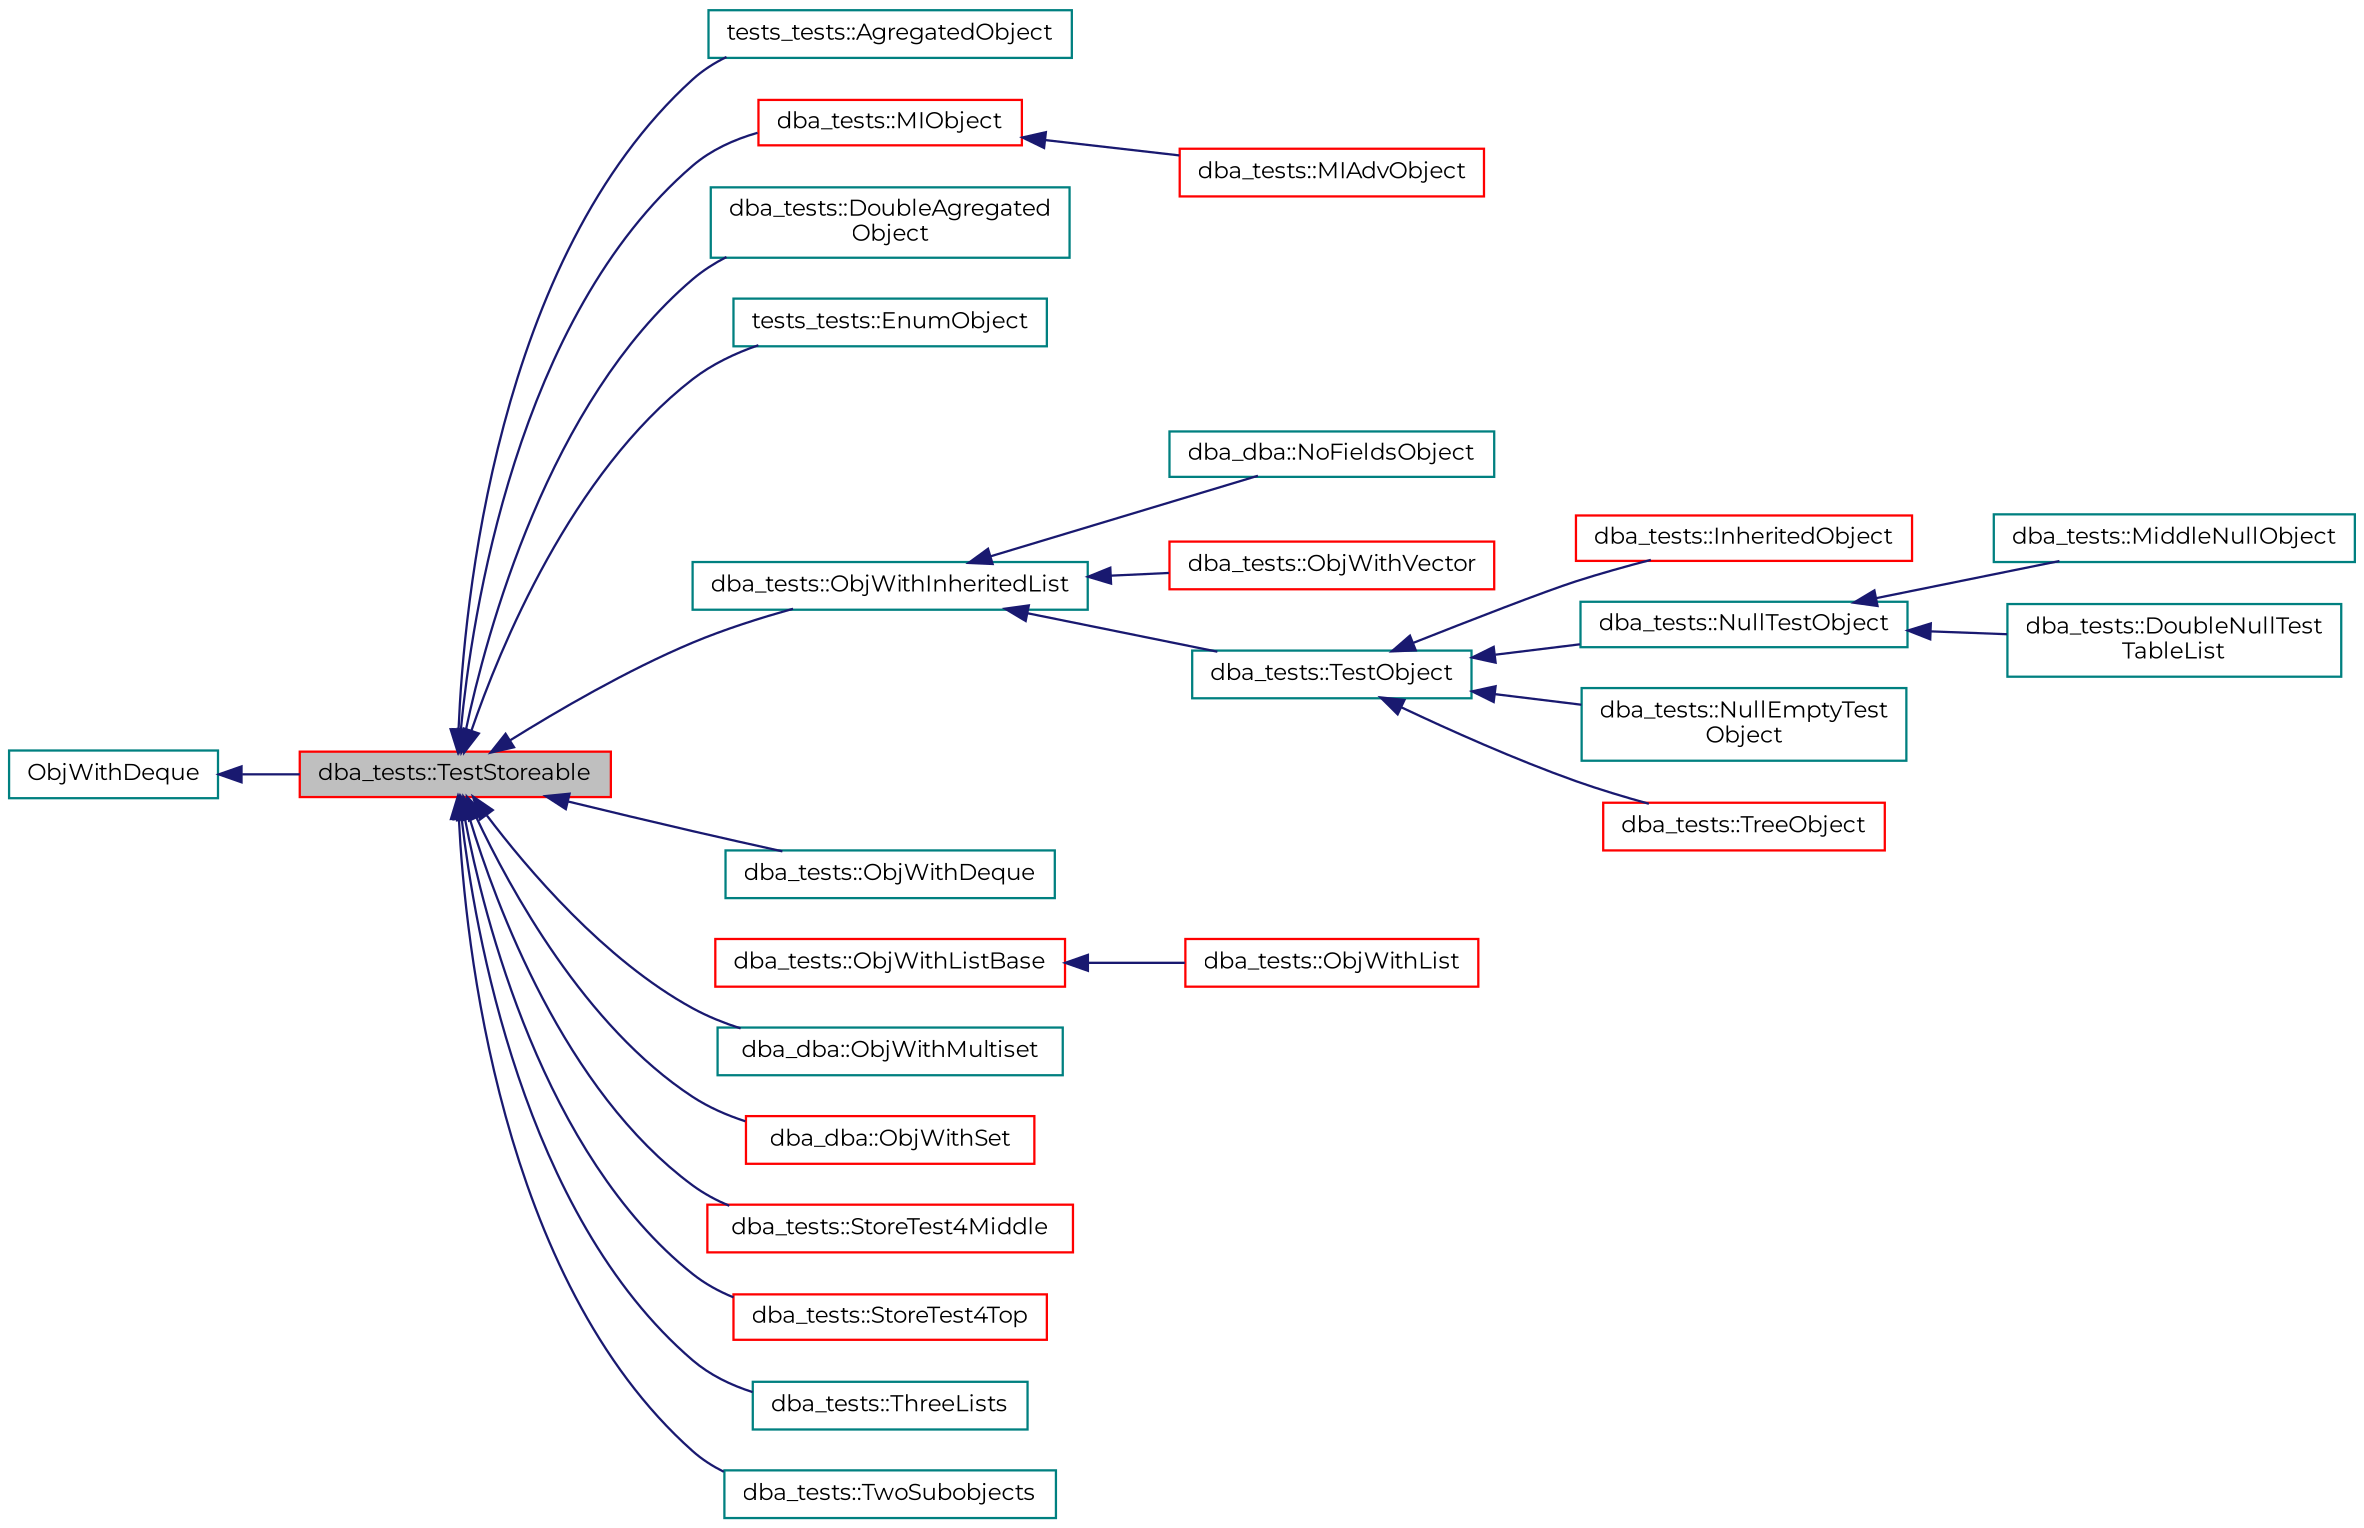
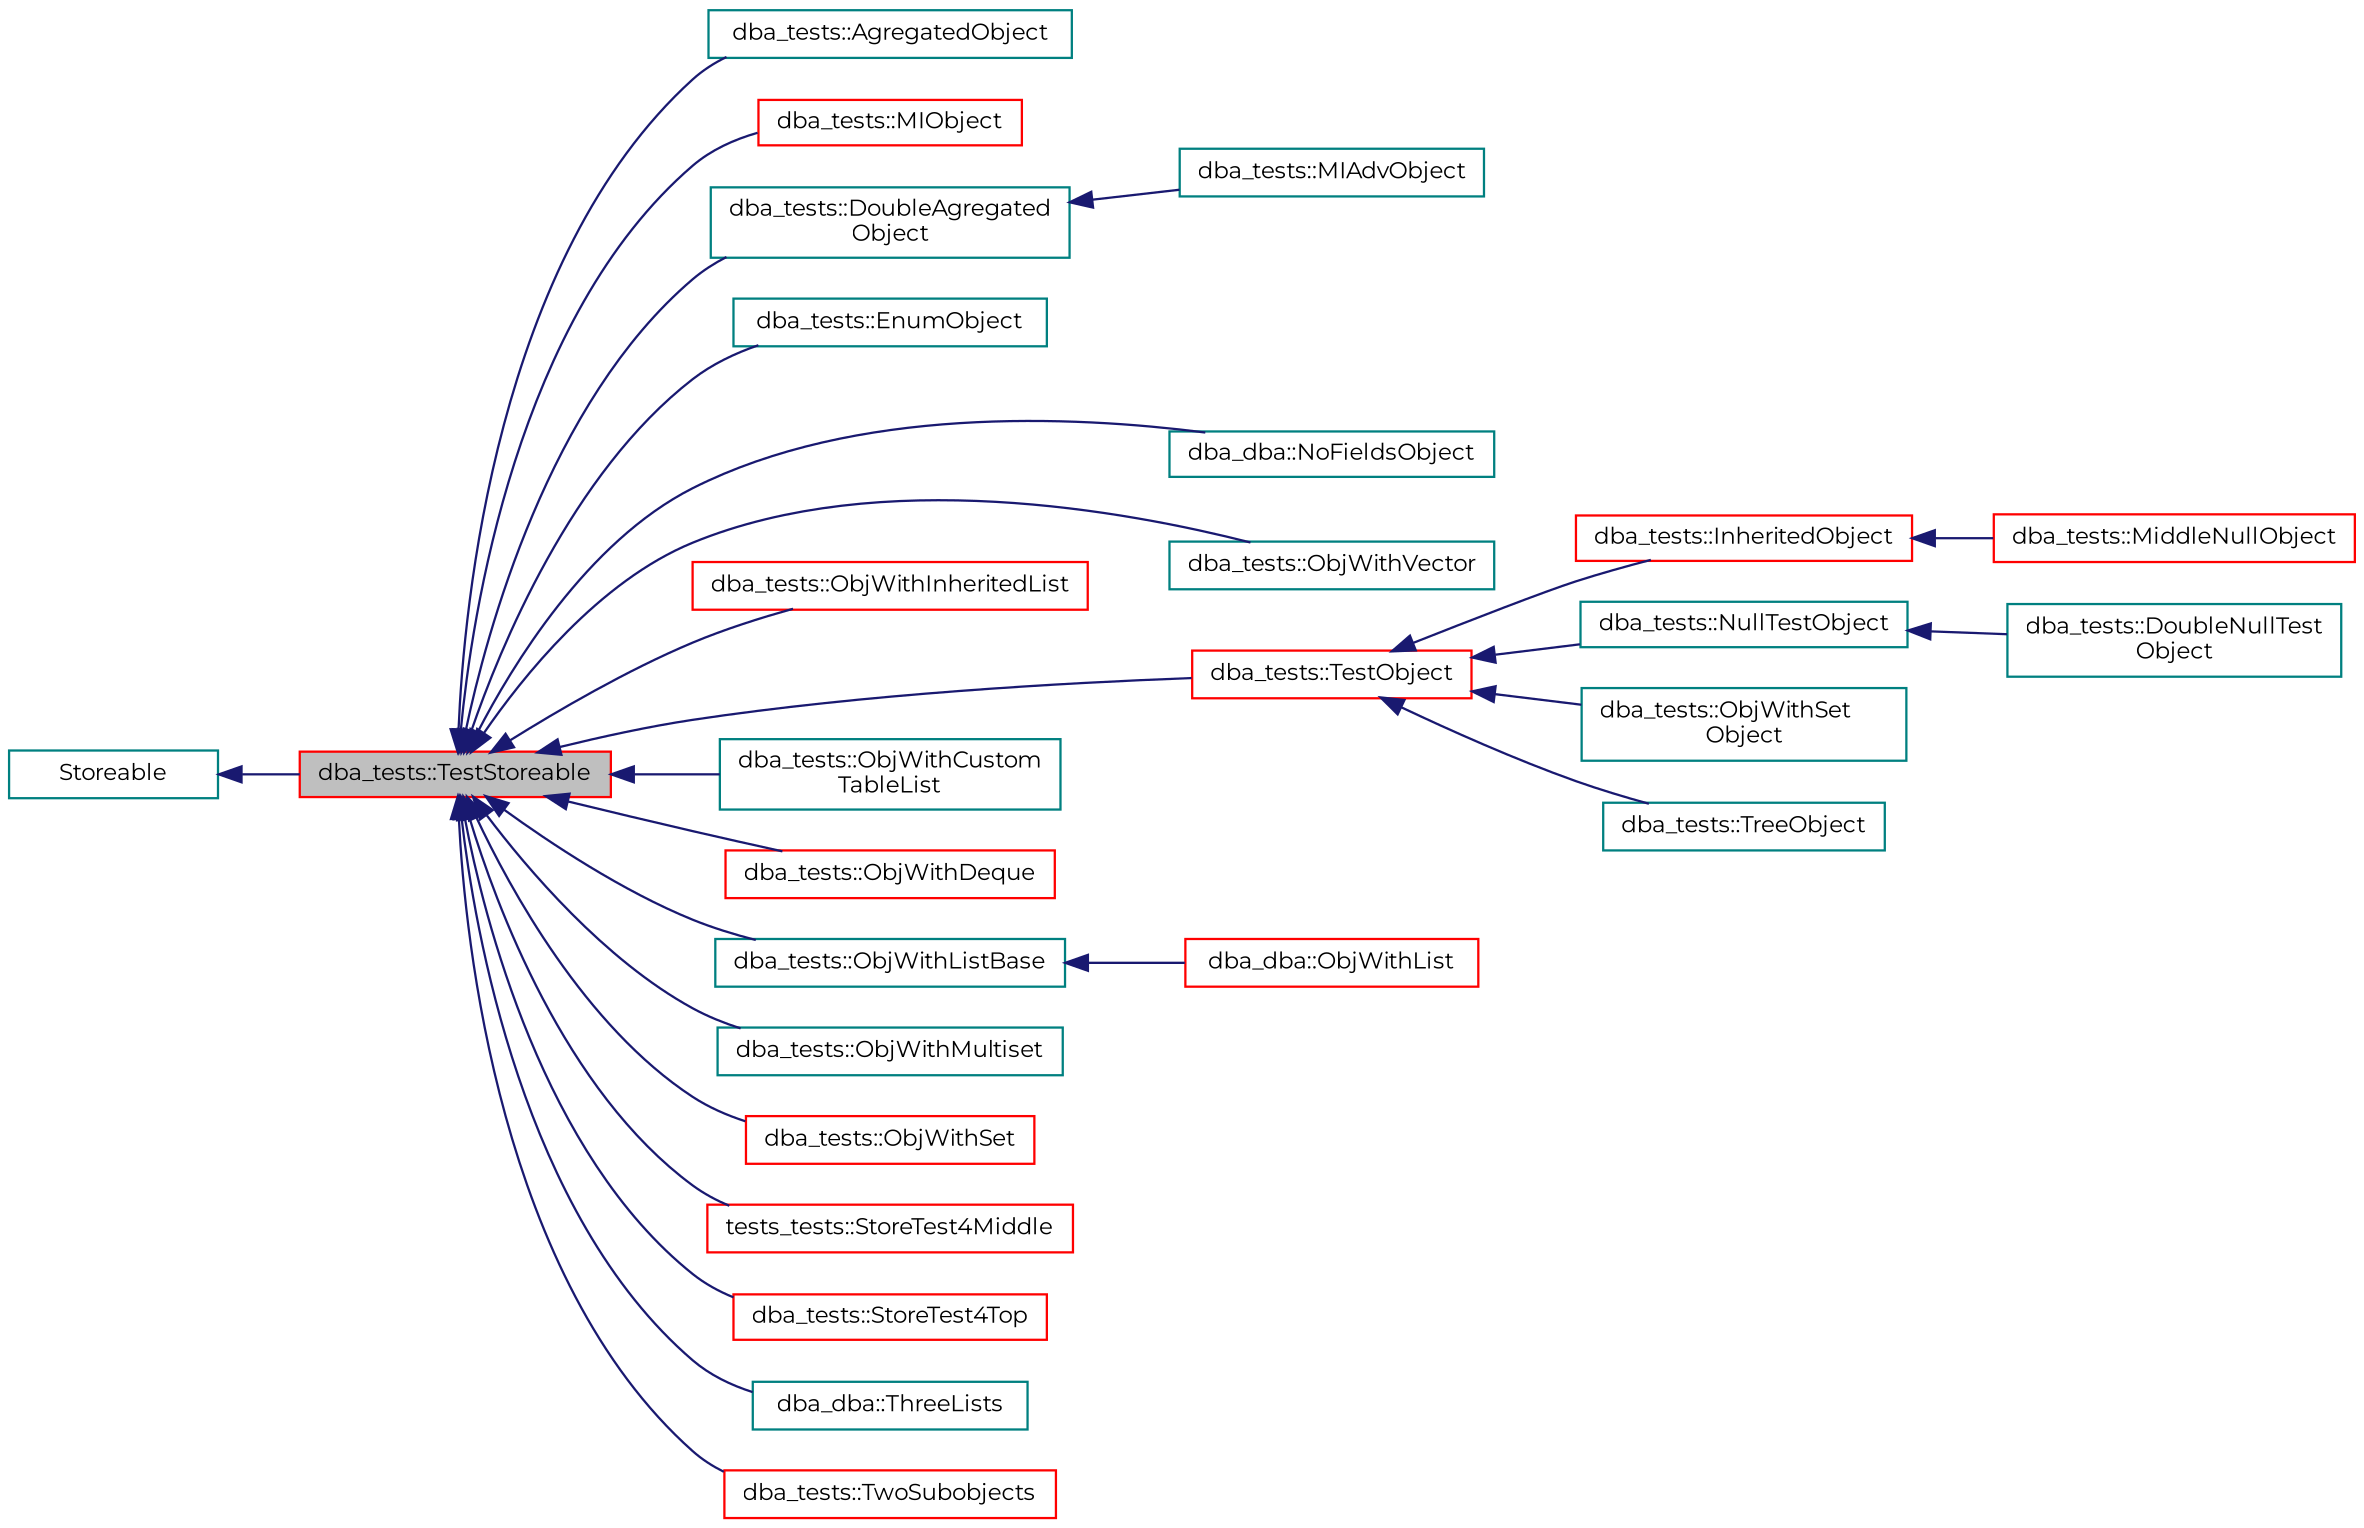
node "tests_tests::AgregatedObject": label "tests_tests::AgregatedObject" -> "dba_tests::AgregatedObject"
edge "dba_tests::MIAdvObject" -> "dba_tests::MIObject": now "dba_tests::MIAdvObject" -> "dba_tests::DoubleAgregated Object"
node "dba_tests::MIAdvObject": color red -> teal
node "tests_tests::EnumObject": label "tests_tests::EnumObject" -> "dba_tests::EnumObject"
edge "dba_dba::NoFieldsObject" -> "dba_tests::ObjWithInheritedList": now "dba_dba::NoFieldsObject" -> "dba_tests::TestStoreable"
node "dba_tests::MiddleNullObject": color teal -> red
node "dba_tests::ObjWithVector": color red -> teal
edge "dba_tests::ObjWithVector" -> "dba_tests::ObjWithInheritedList": now "dba_tests::ObjWithVector" -> "dba_tests::TestStoreable"
edge "dba_tests::MiddleNullObject" -> "dba_tests::NullTestObject": now "dba_tests::MiddleNullObject" -> "dba_tests::InheritedObject"
node "dba_tests::ObjWithInheritedList": color teal -> red
edge "dba_tests::TestObject" -> "dba_tests::ObjWithInheritedList": now "dba_tests::TestObject" -> "dba_tests::TestStoreable"
node "dba_tests::DoubleNullTest TableList": label "dba_tests::DoubleNullTest TableList" -> "dba_tests::DoubleNullTest Object"
node "dba_tests::TestObject": color teal -> red
node "dba_tests::NullEmptyTest Object": label "dba_tests::NullEmptyTest Object" -> "dba_tests::ObjWithSet Object"
node "ObjWithDeque": label "ObjWithDeque" -> "Storeable"
node "dba_tests::ObjWithCustom TableList": added
node "dba_tests::TreeObject": color red -> teal
node "dba_tests::ObjWithDeque": color teal -> red
edge "dba_tests::ObjWithListBase" -> "dba_tests::TestStoreable": added
node "dba_tests::ObjWithListBase": color red -> teal
node "dba_tests::ObjWithList": label "dba_tests::ObjWithList" -> "dba_dba::ObjWithList"
node "dba_dba::ObjWithMultiset": label "dba_dba::ObjWithMultiset" -> "dba_tests::ObjWithMultiset"
node "dba_dba::ObjWithSet": label "dba_dba::ObjWithSet" -> "dba_tests::ObjWithSet"
node "dba_tests::StoreTest4Middle": label "dba_tests::StoreTest4Middle" -> "tests_tests::StoreTest4Middle"
node "dba_tests::ThreeLists": label "dba_tests::ThreeLists" -> "dba_dba::ThreeLists"
node "dba_tests::TwoSubobjects": color teal -> red
